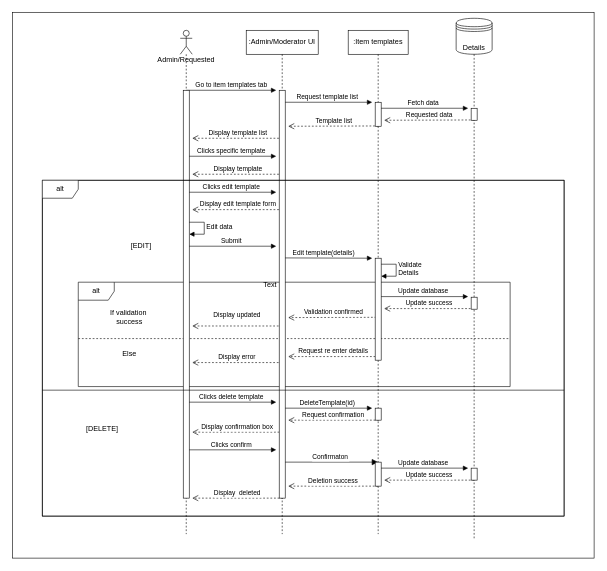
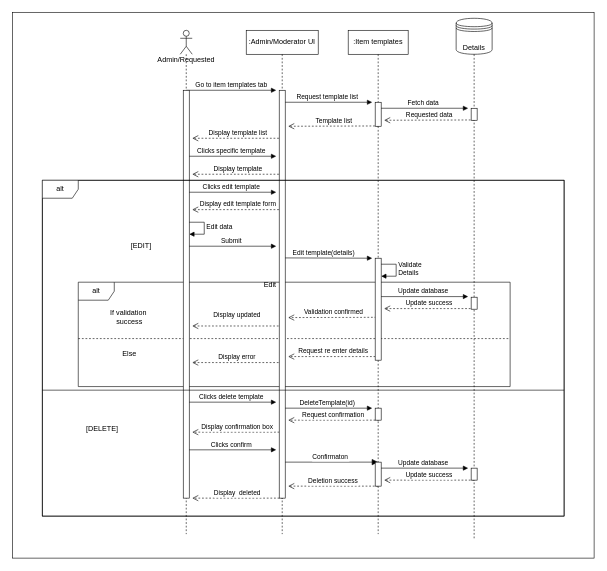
node "Text": label "Text" -> "Edit"
